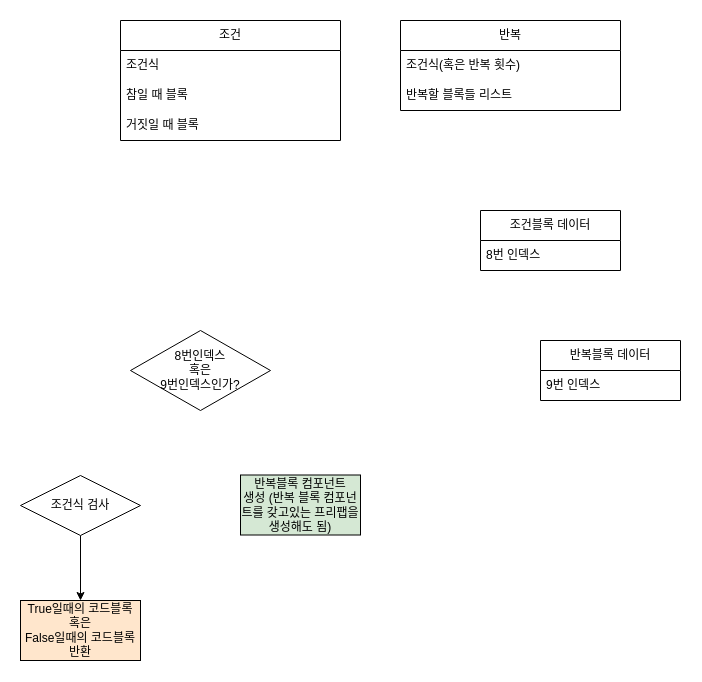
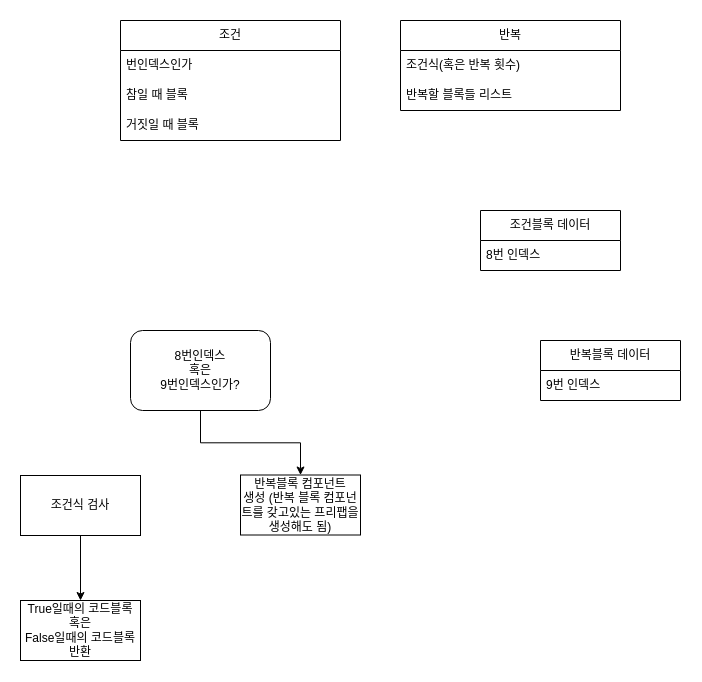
node "조건식": label "조건식" -> "번인덱스인가"
node "8번인덱스 혹은 9번인덱스인가?": shape diamond -> rounded rectangle
edge "8번인덱스 혹은 9번인덱스인가?" -> "반복블록 컴포넌트 생성 (반복 블록 컴포넌트를 갖고있는 프리팹을 생성해도 됨)": added
node "반복블록 컴포넌트 생성 (반복 블록 컴포넌트를 갖고있는 프리팹을 생성해도 됨)": fillcolor #d5e8d4 -> #ffffff
node "조건식 검사": shape diamond -> rectangle
node "True일때의 코드블록 혹은 False일때의 코드블록 반환": fillcolor #ffe6cc -> #ffffff
